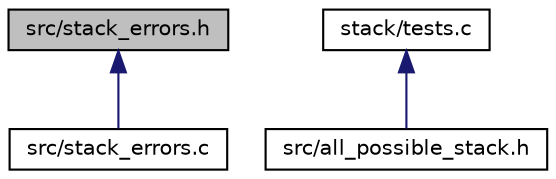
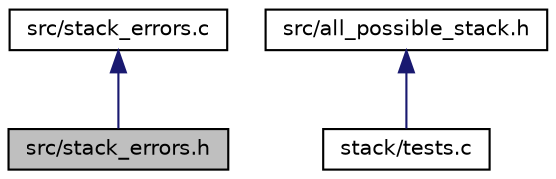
edge "src/stack_errors.c" -> "src/stack_errors.h": reversed
edge "src/all_possible_stack.h" -> "stack/tests.c": reversed
